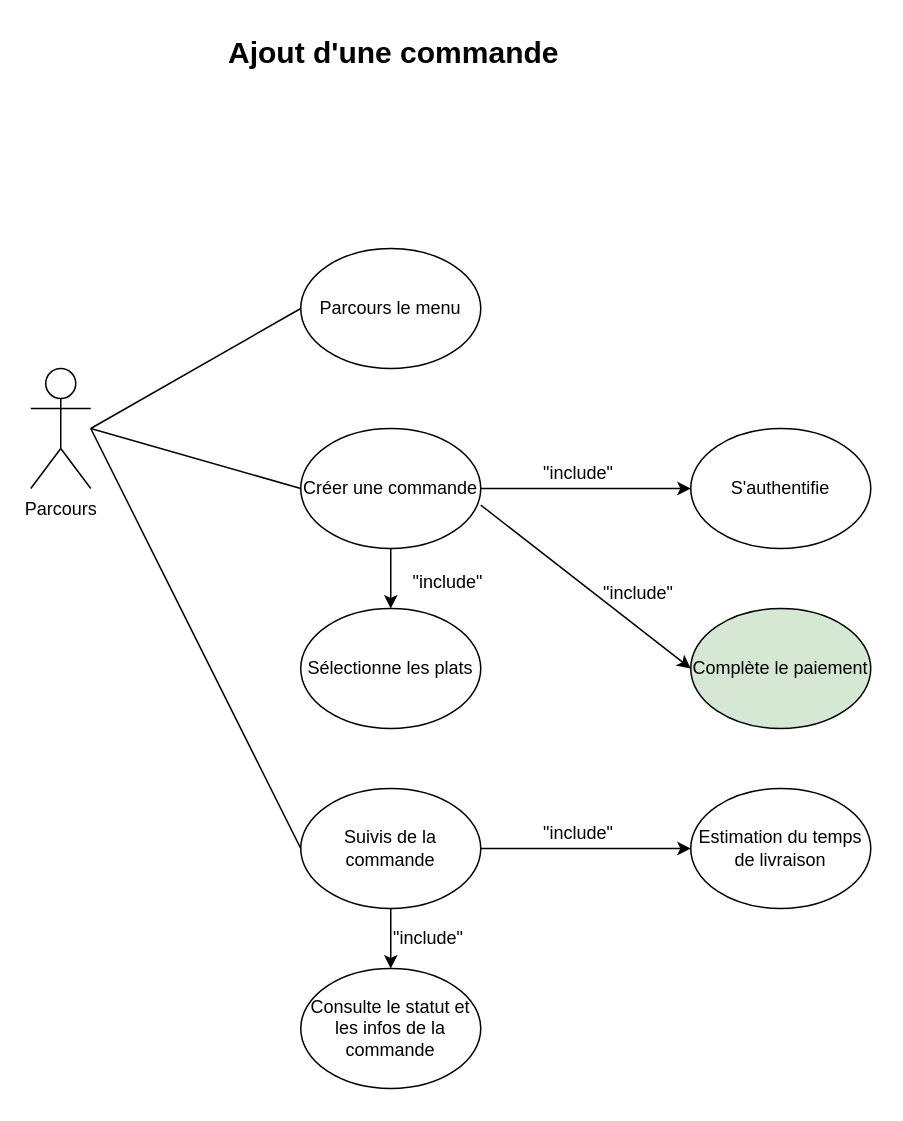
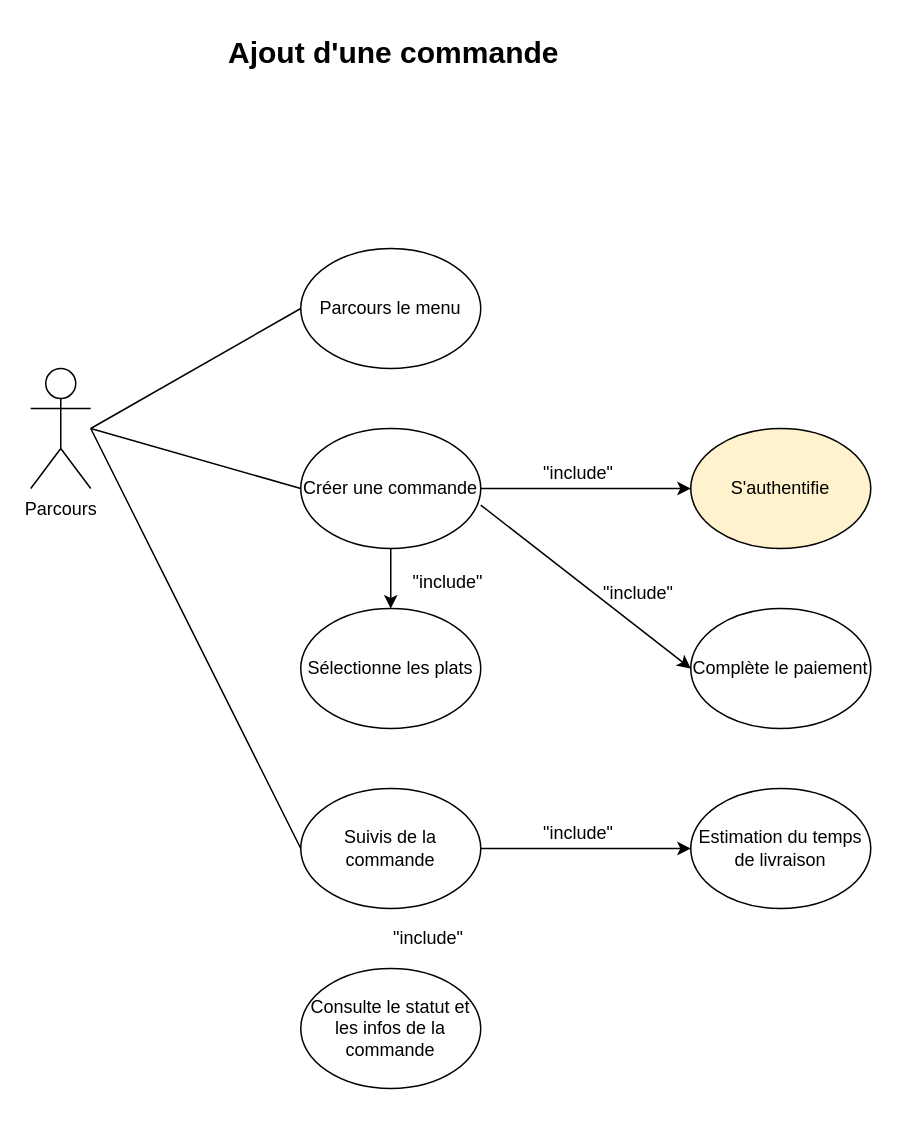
node "S'authentifie": fillcolor #ffffff -> #fff2cc
node "Complète le paiement": fillcolor #d5e8d4 -> #ffffff
edge "Suivis de la commande" -> "Consulte le statut et les infos de la commande": removed
